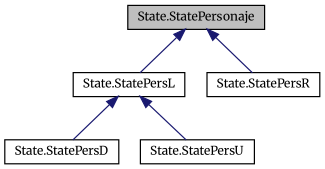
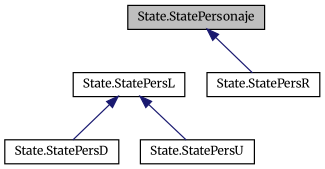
edge "State.StatePersL" -> "State.StatePersonaje": removed
